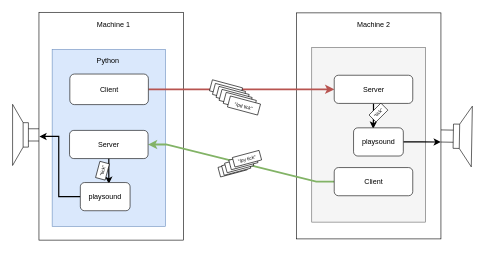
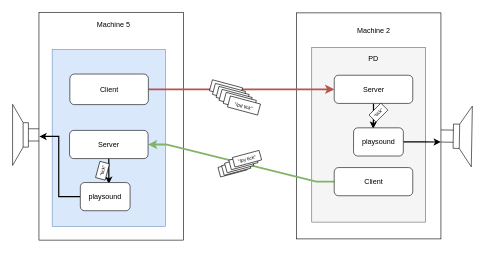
node "Machine 1": label "Machine 1" -> "Machine 5"
node "Machine 2": moved (374, 25) -> (374, 31)
node "PD": added
node "Python": removed
